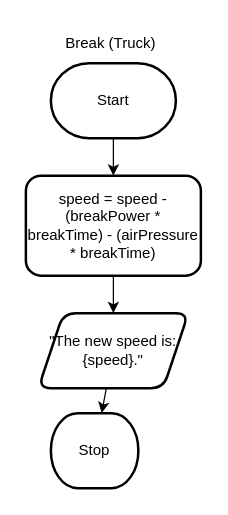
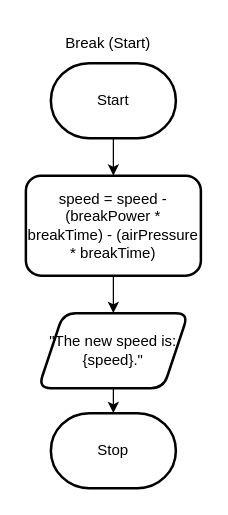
node "Break (Truck)": label "Break (Truck)" -> "Break (Start)"
node "Stop": size 88x75 -> 125x75
